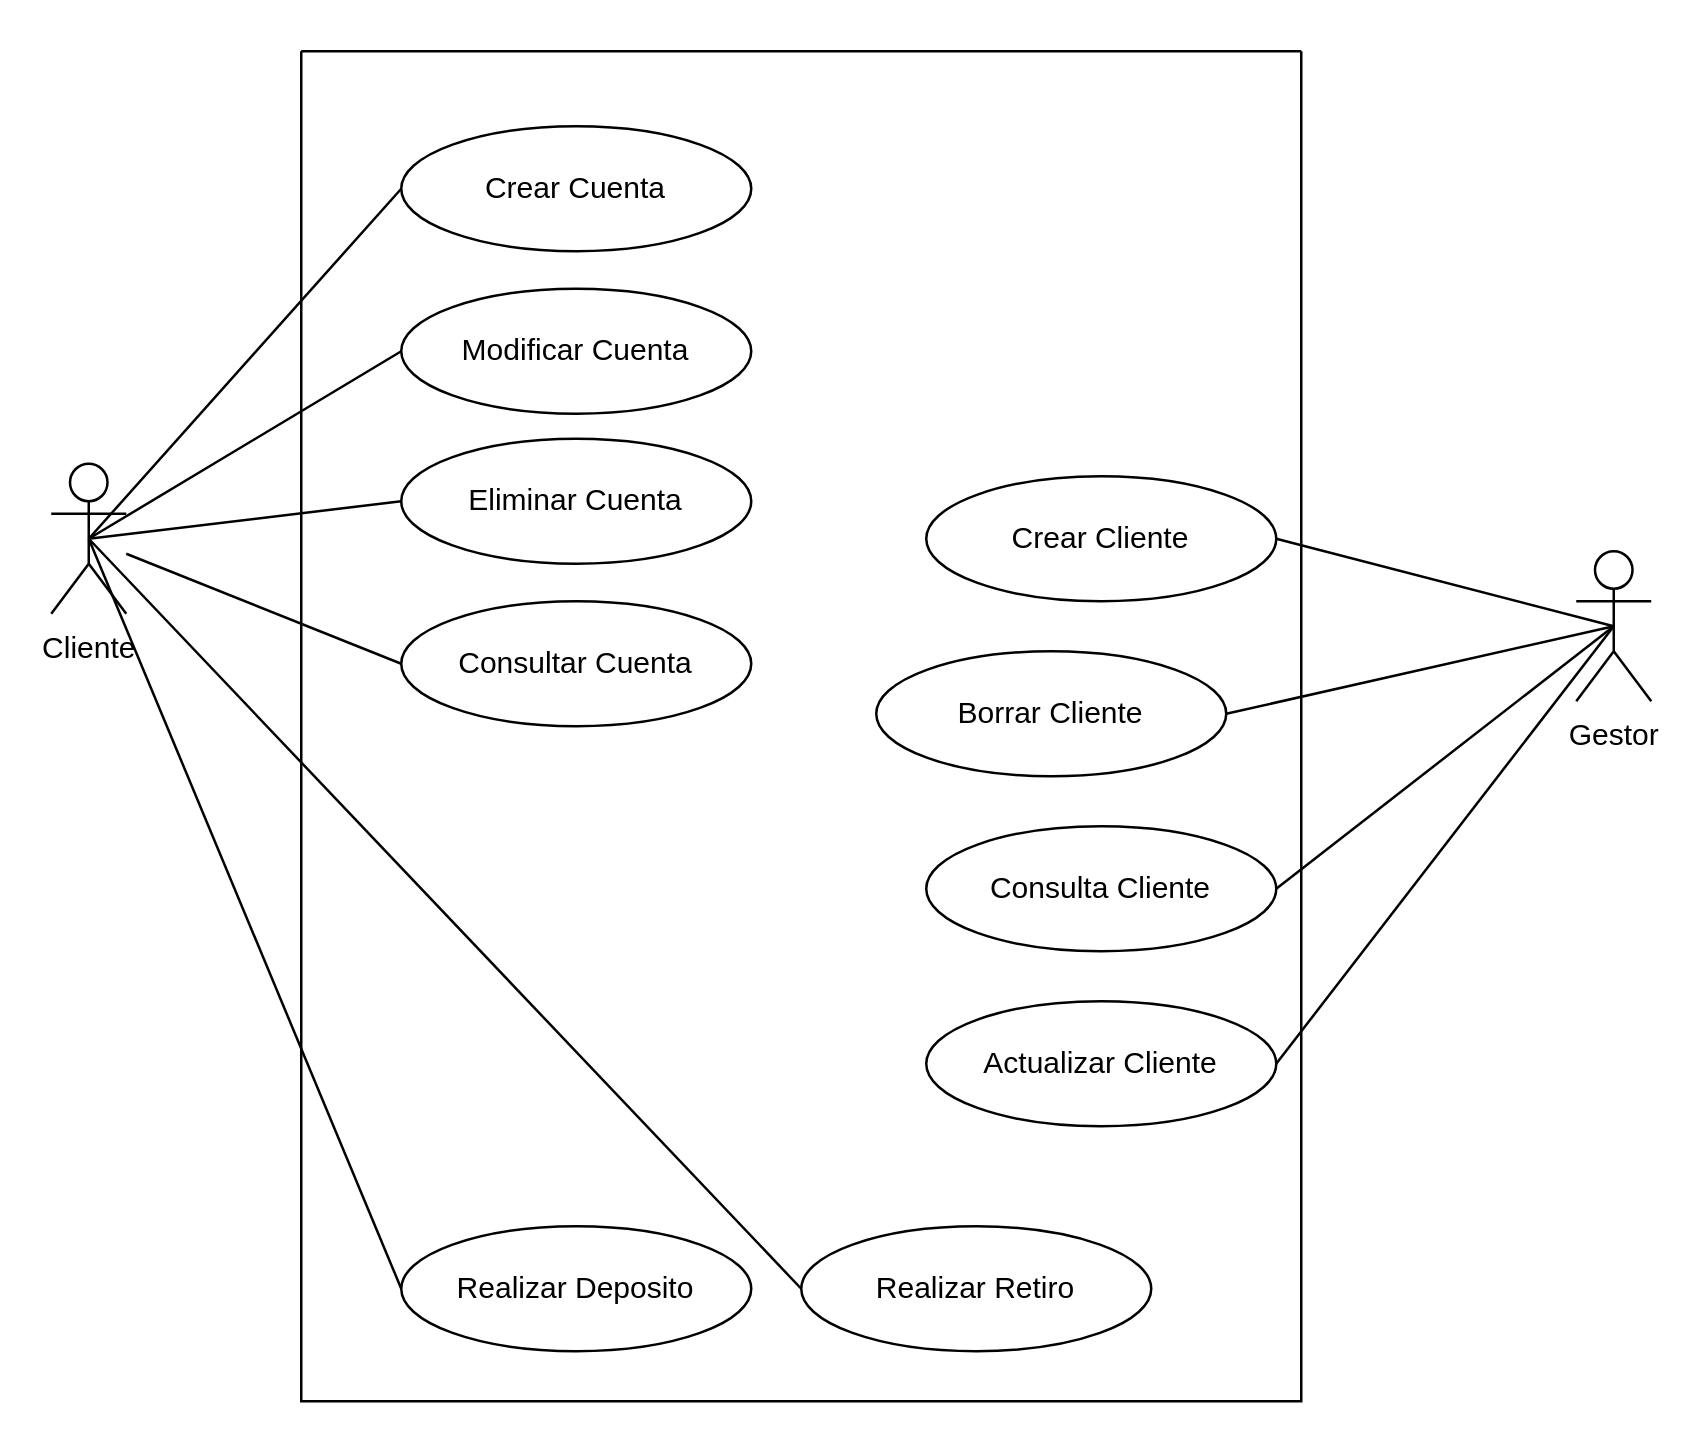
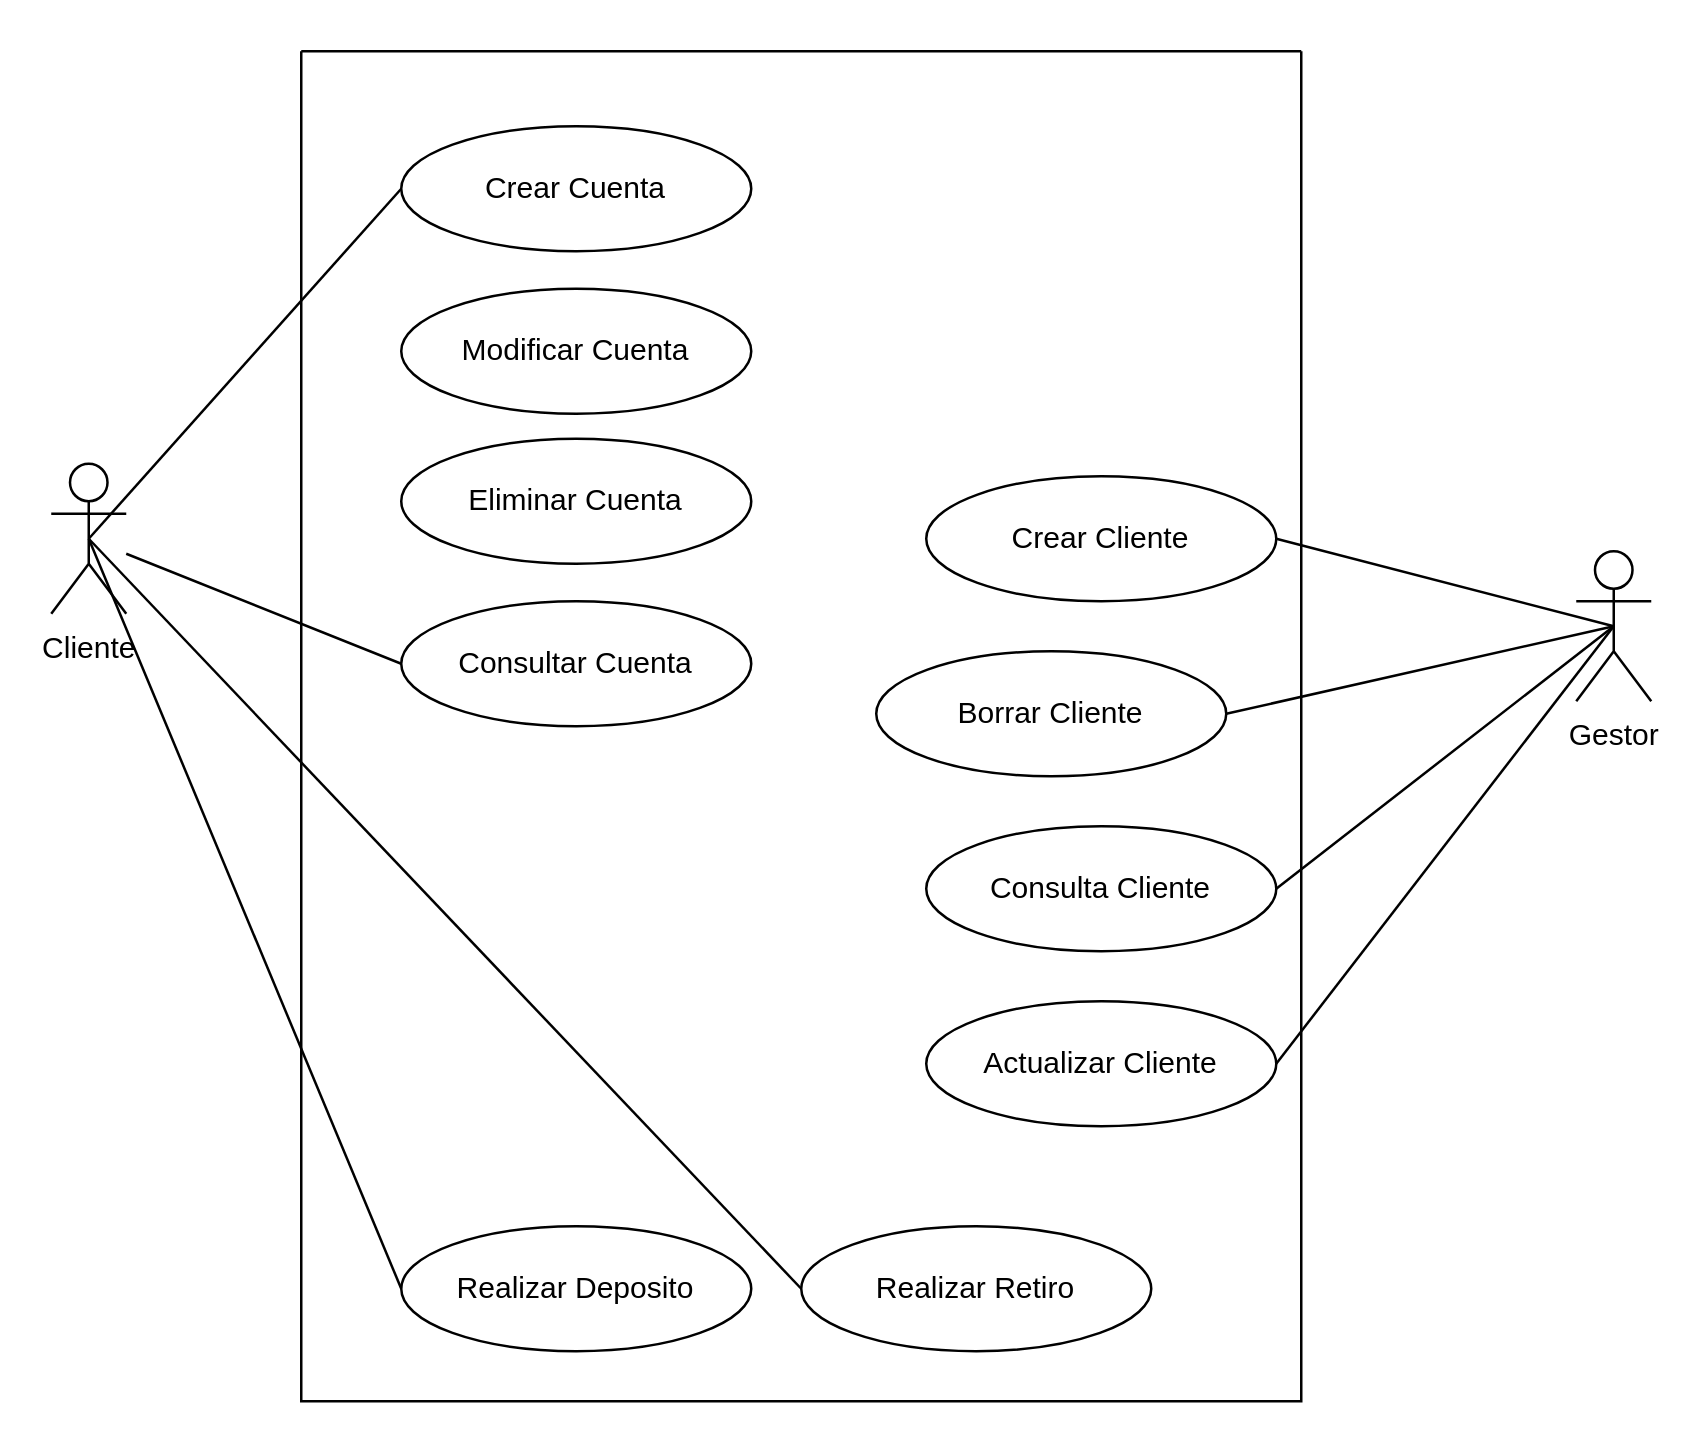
edge "Modificar Cuenta" -- "Cliente": removed
edge "Eliminar Cuenta" -- "Cliente": removed
